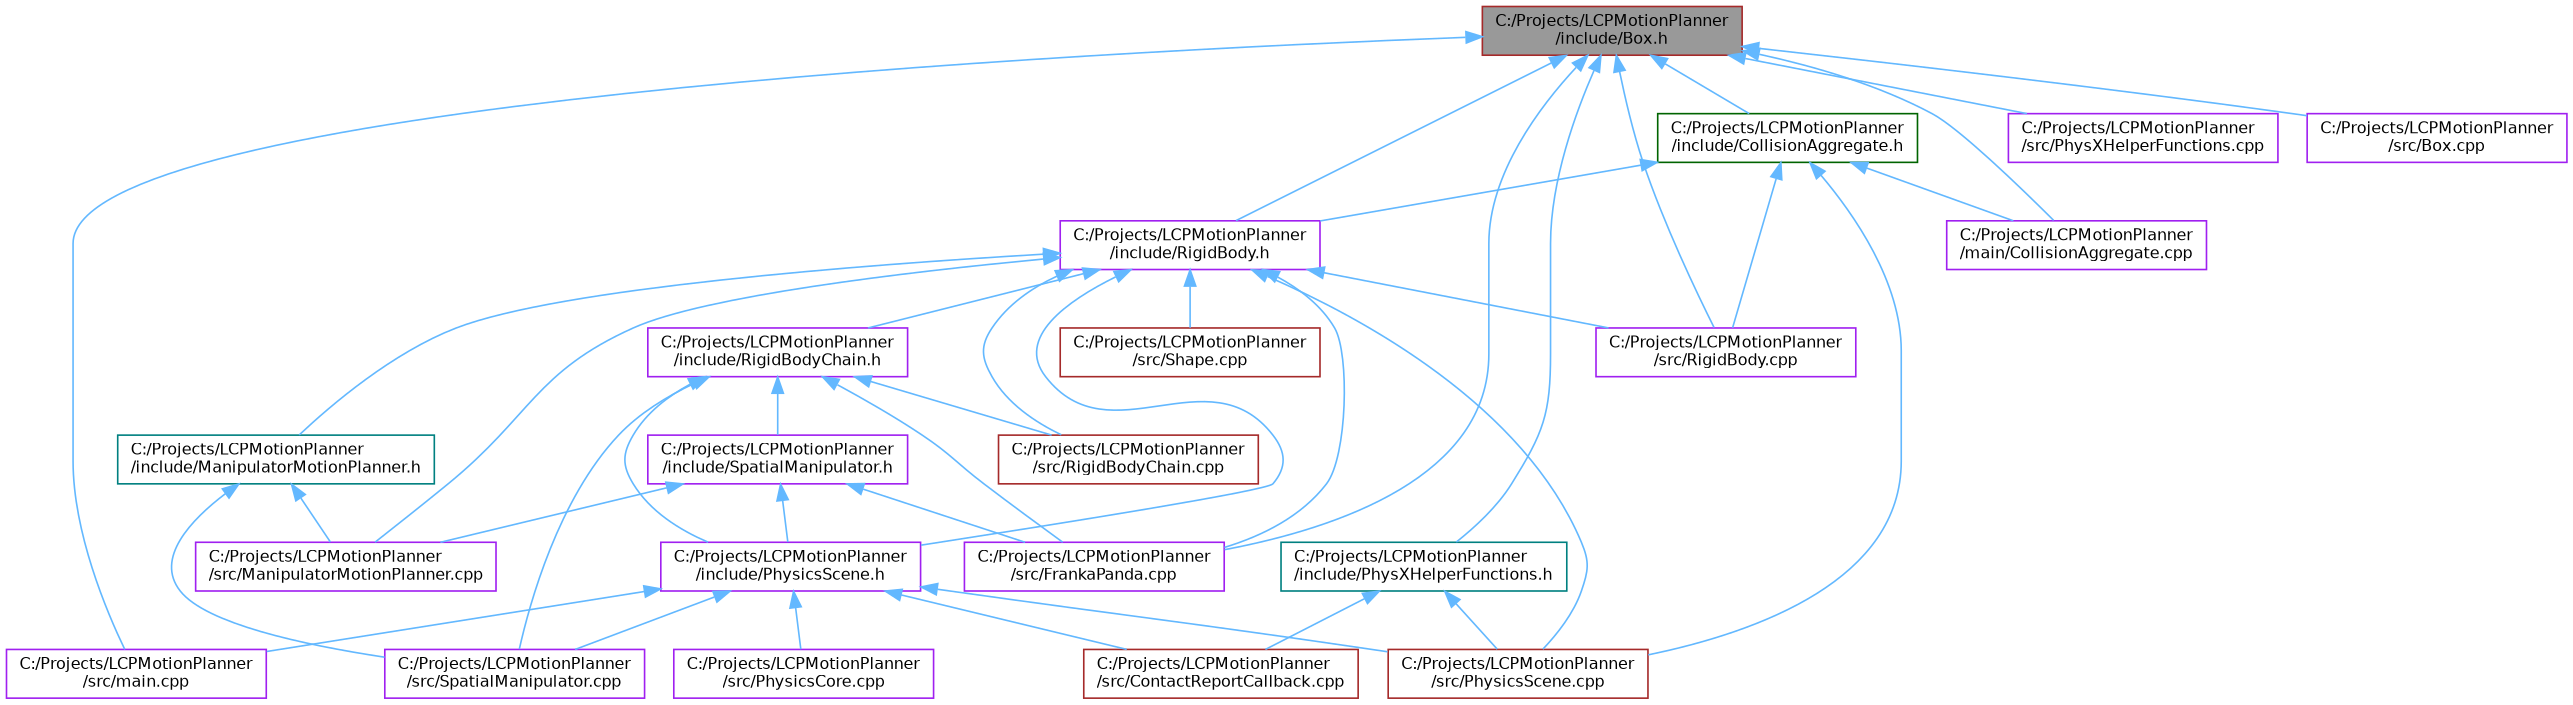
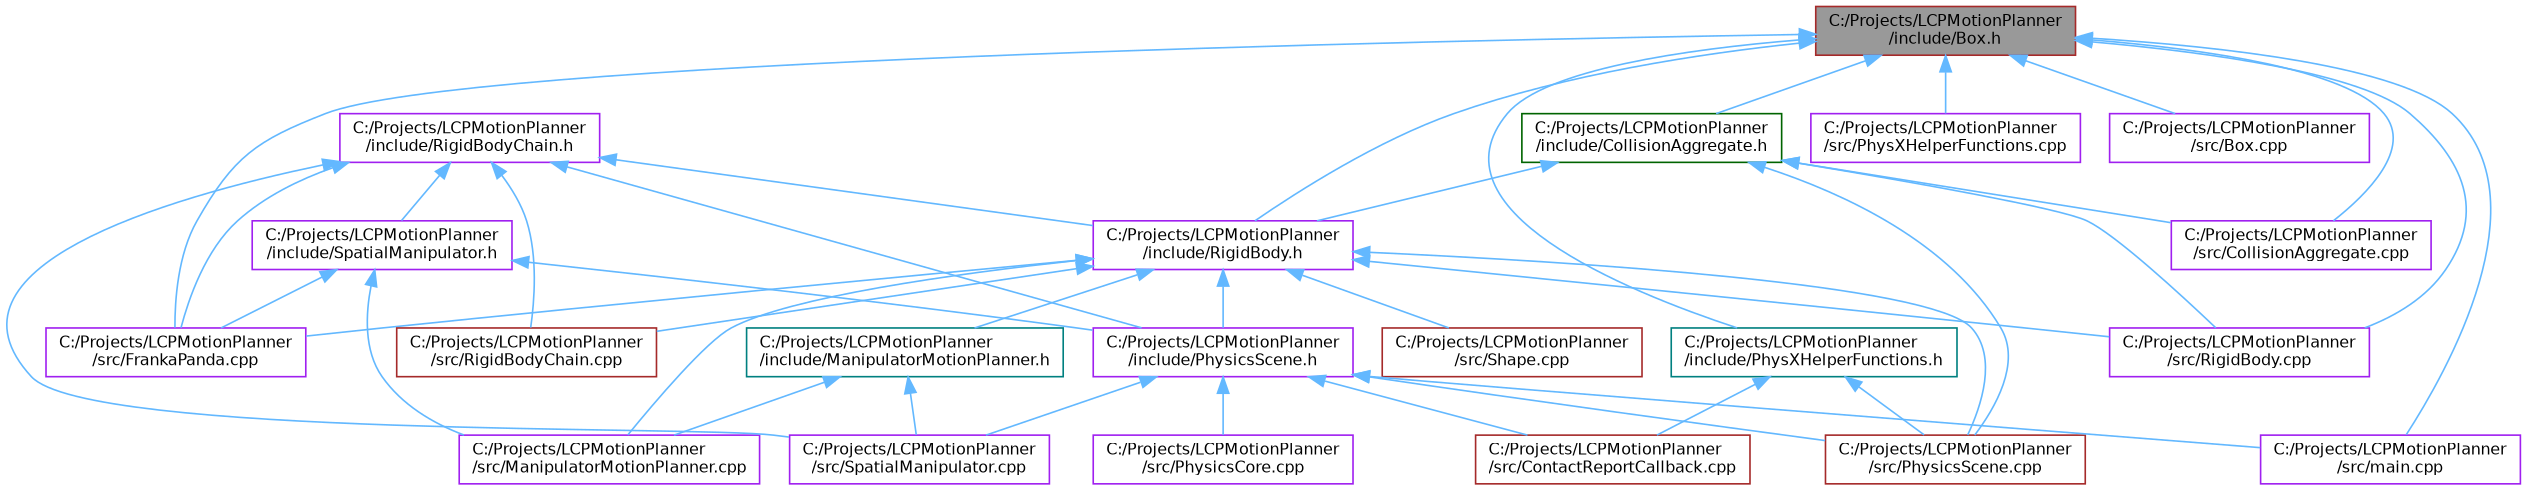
node "C:/Projects/LCPMotionPlanner /main/CollisionAggregate.cpp": label "C:/Projects/LCPMotionPlanner /main/CollisionAggregate.cpp" -> "C:/Projects/LCPMotionPlanner /src/CollisionAggregate.cpp"
edge "C:/Projects/LCPMotionPlanner /include/RigidBodyChain.h" -> "C:/Projects/LCPMotionPlanner /include/RigidBody.h": reversed
